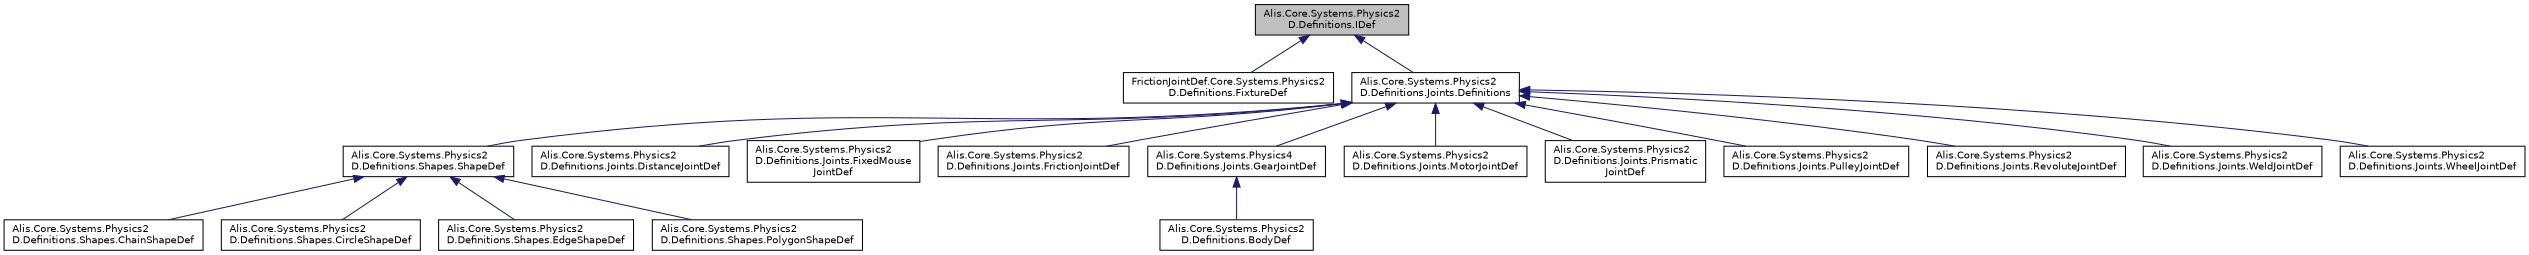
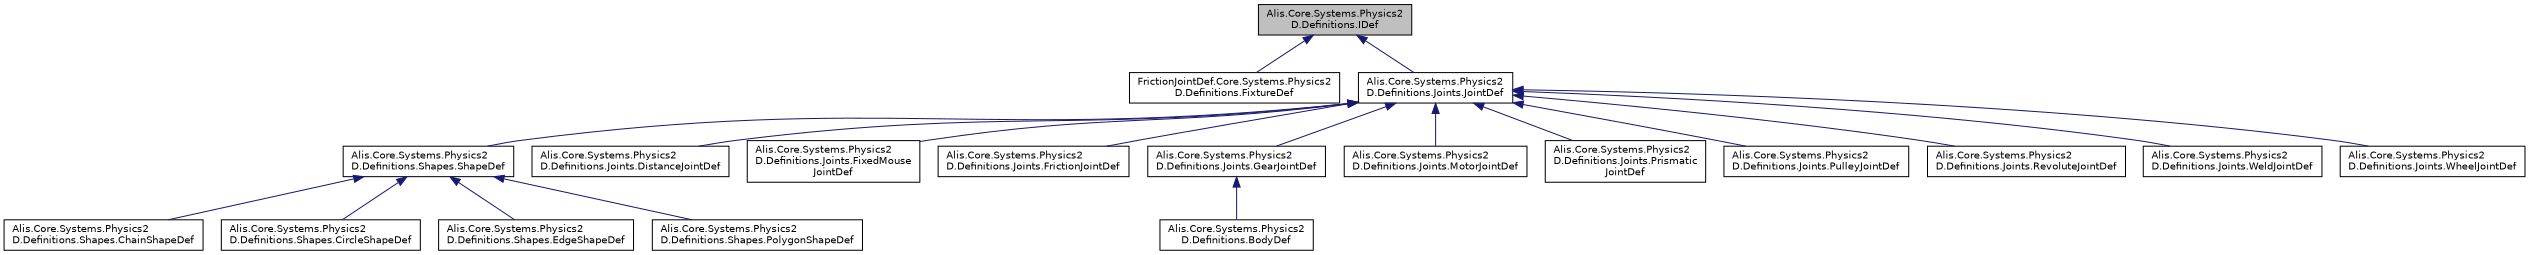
node "Alis.Core.Systems.Physics2 D.Definitions.Joints.Definitions": label "Alis.Core.Systems.Physics2 D.Definitions.Joints.Definitions" -> "Alis.Core.Systems.Physics2 D.Definitions.Joints.JointDef"
node "Alis.Core.Systems.Physics4 D.Definitions.Joints.GearJointDef": label "Alis.Core.Systems.Physics4 D.Definitions.Joints.GearJointDef" -> "Alis.Core.Systems.Physics2 D.Definitions.Joints.GearJointDef"
